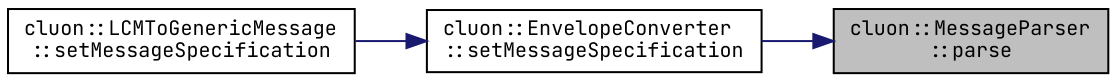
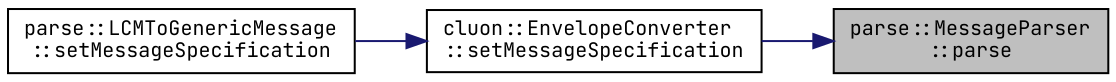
node "cluon::LCMToGenericMessage ::setMessageSpecification": label "cluon::LCMToGenericMessage ::setMessageSpecification" -> "parse::LCMToGenericMessage ::setMessageSpecification"
node "cluon::MessageParser ::parse": label "cluon::MessageParser ::parse" -> "parse::MessageParser ::parse"
